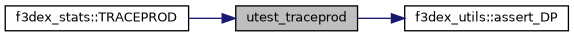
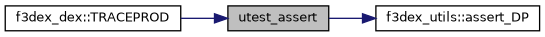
node "f3dex_stats::TRACEPROD": label "f3dex_stats::TRACEPROD" -> "f3dex_dex::TRACEPROD"
node "utest_traceprod": label "utest_traceprod" -> "utest_assert"
